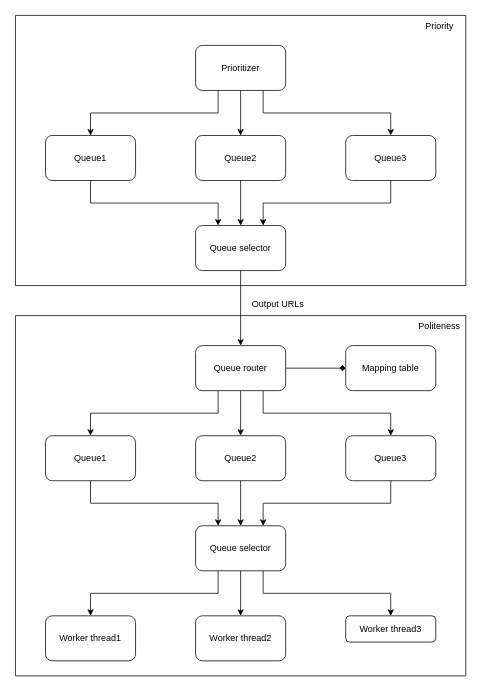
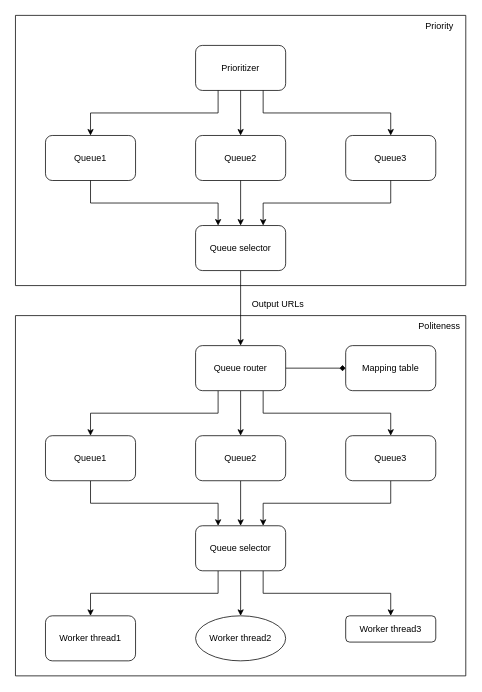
node "Worker thread2": shape rounded rectangle -> ellipse
